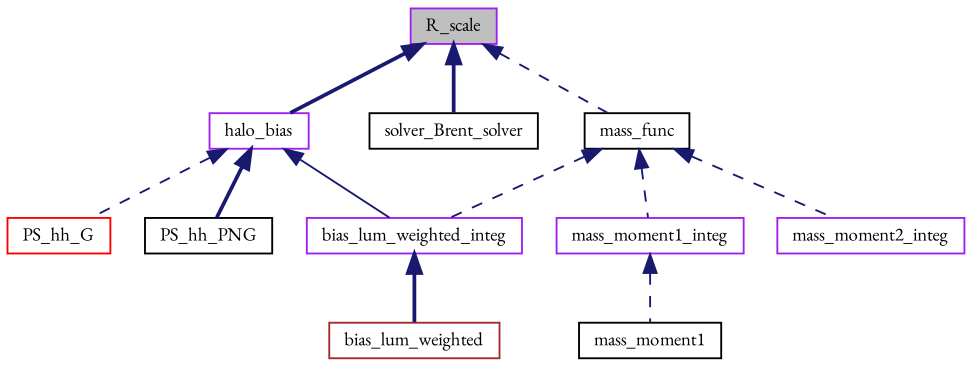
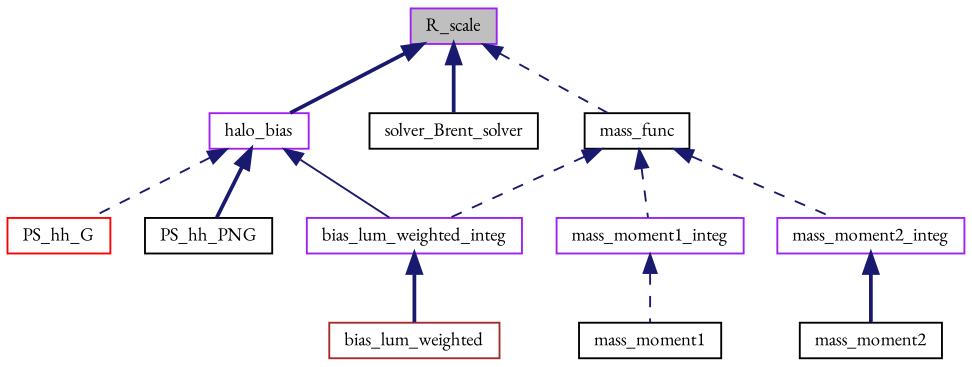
node "mass_moment2": added
